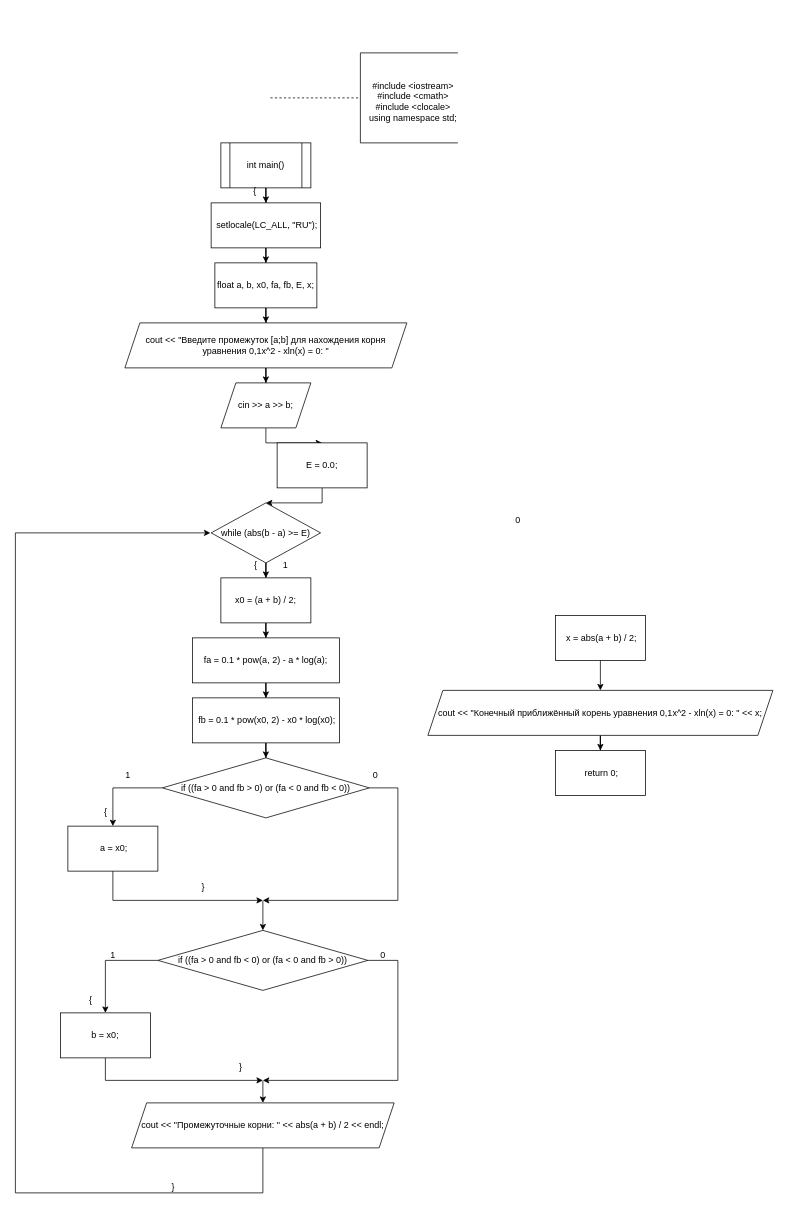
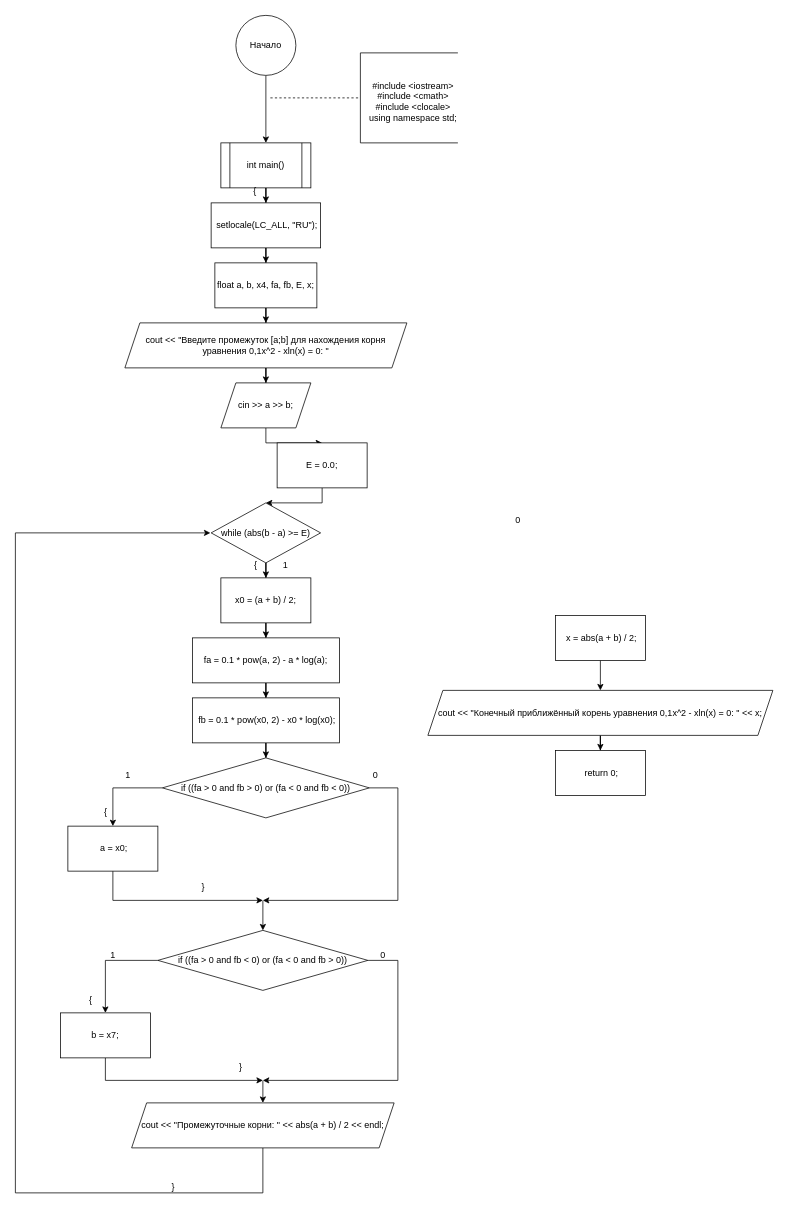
node "Начало": added
edge "Начало" -> "int main()": added
node "float a, b, x0, fa, fb, E, x;": label "float a, b, x0, fa, fb, E, x;" -> "float a, b, x4, fa, fb, E, x;"
node "b = x0;": label "b = x0;" -> "b = x7;"
